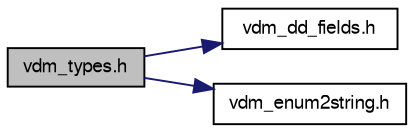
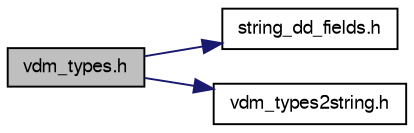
node "vdm_dd_fields.h": label "vdm_dd_fields.h" -> "string_dd_fields.h"
node "vdm_enum2string.h": label "vdm_enum2string.h" -> "vdm_types2string.h"
